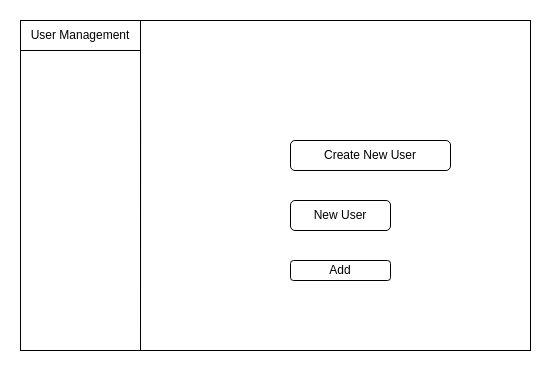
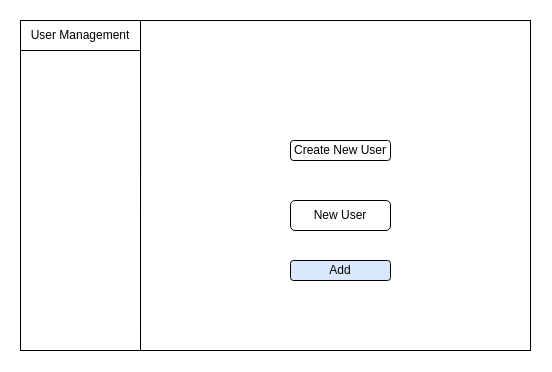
node "Create New User": size 160x30 -> 100x20
node "Add": fillcolor #ffffff -> #dae8fc
